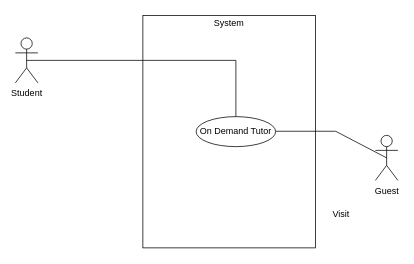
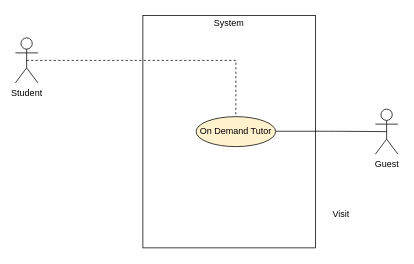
edge "Student" -- "On Demand Tutor": style solid -> dashed
node "On Demand Tutor": fillcolor #ffffff -> #fff2cc
node "Guest": moved (387, 158) -> (387, 132)
